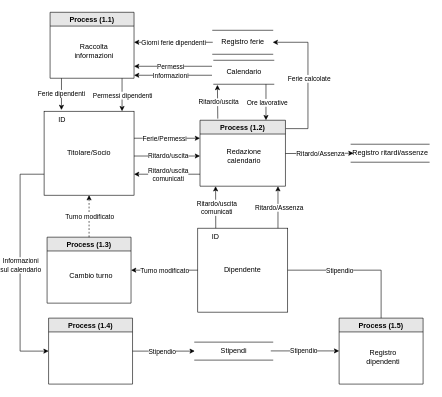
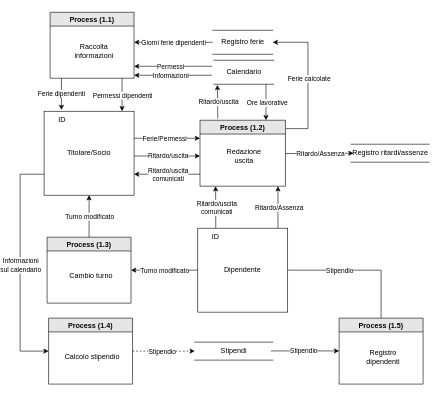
node "Redazione calendario": label "Redazione calendario" -> "Redazione uscita"
edge "Process (1.3)" -> "Titolare/Socio": style dashed -> solid
edge "Process (1.4)" -> "Stipendi": style solid -> dashed
node "Calcolo stipendio": added
